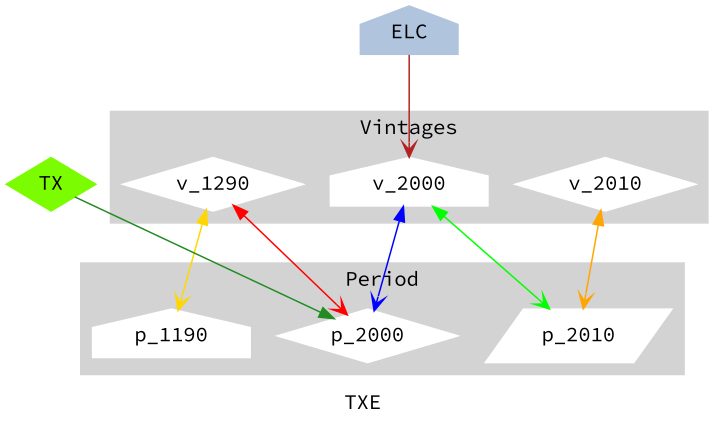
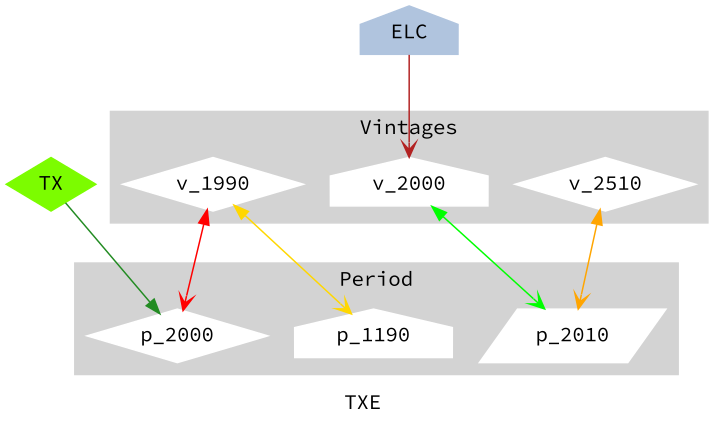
node "v_1290": label "v_1290" -> "v_1990"
node "v_2010": label "v_2010" -> "v_2510"
edge "v_2000" -- "p_2000": removed
